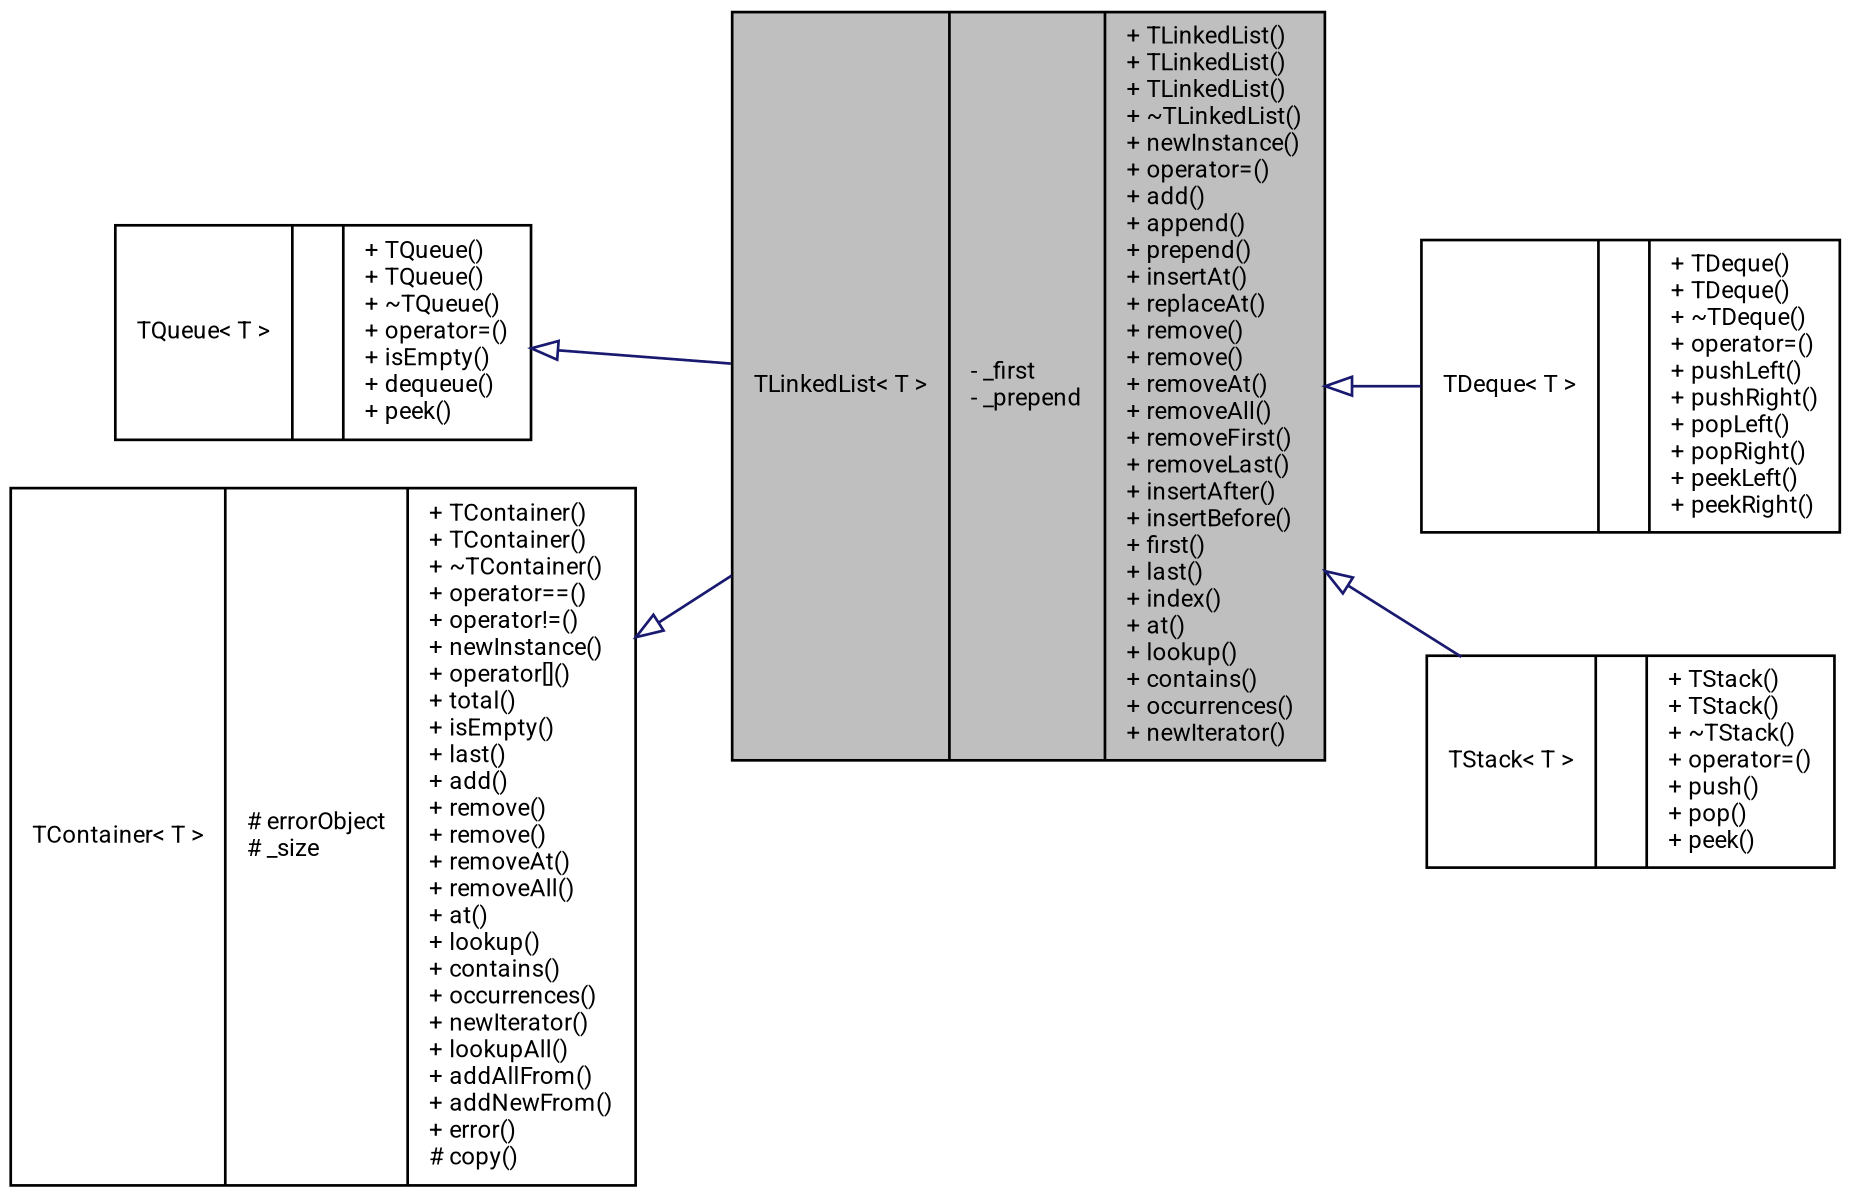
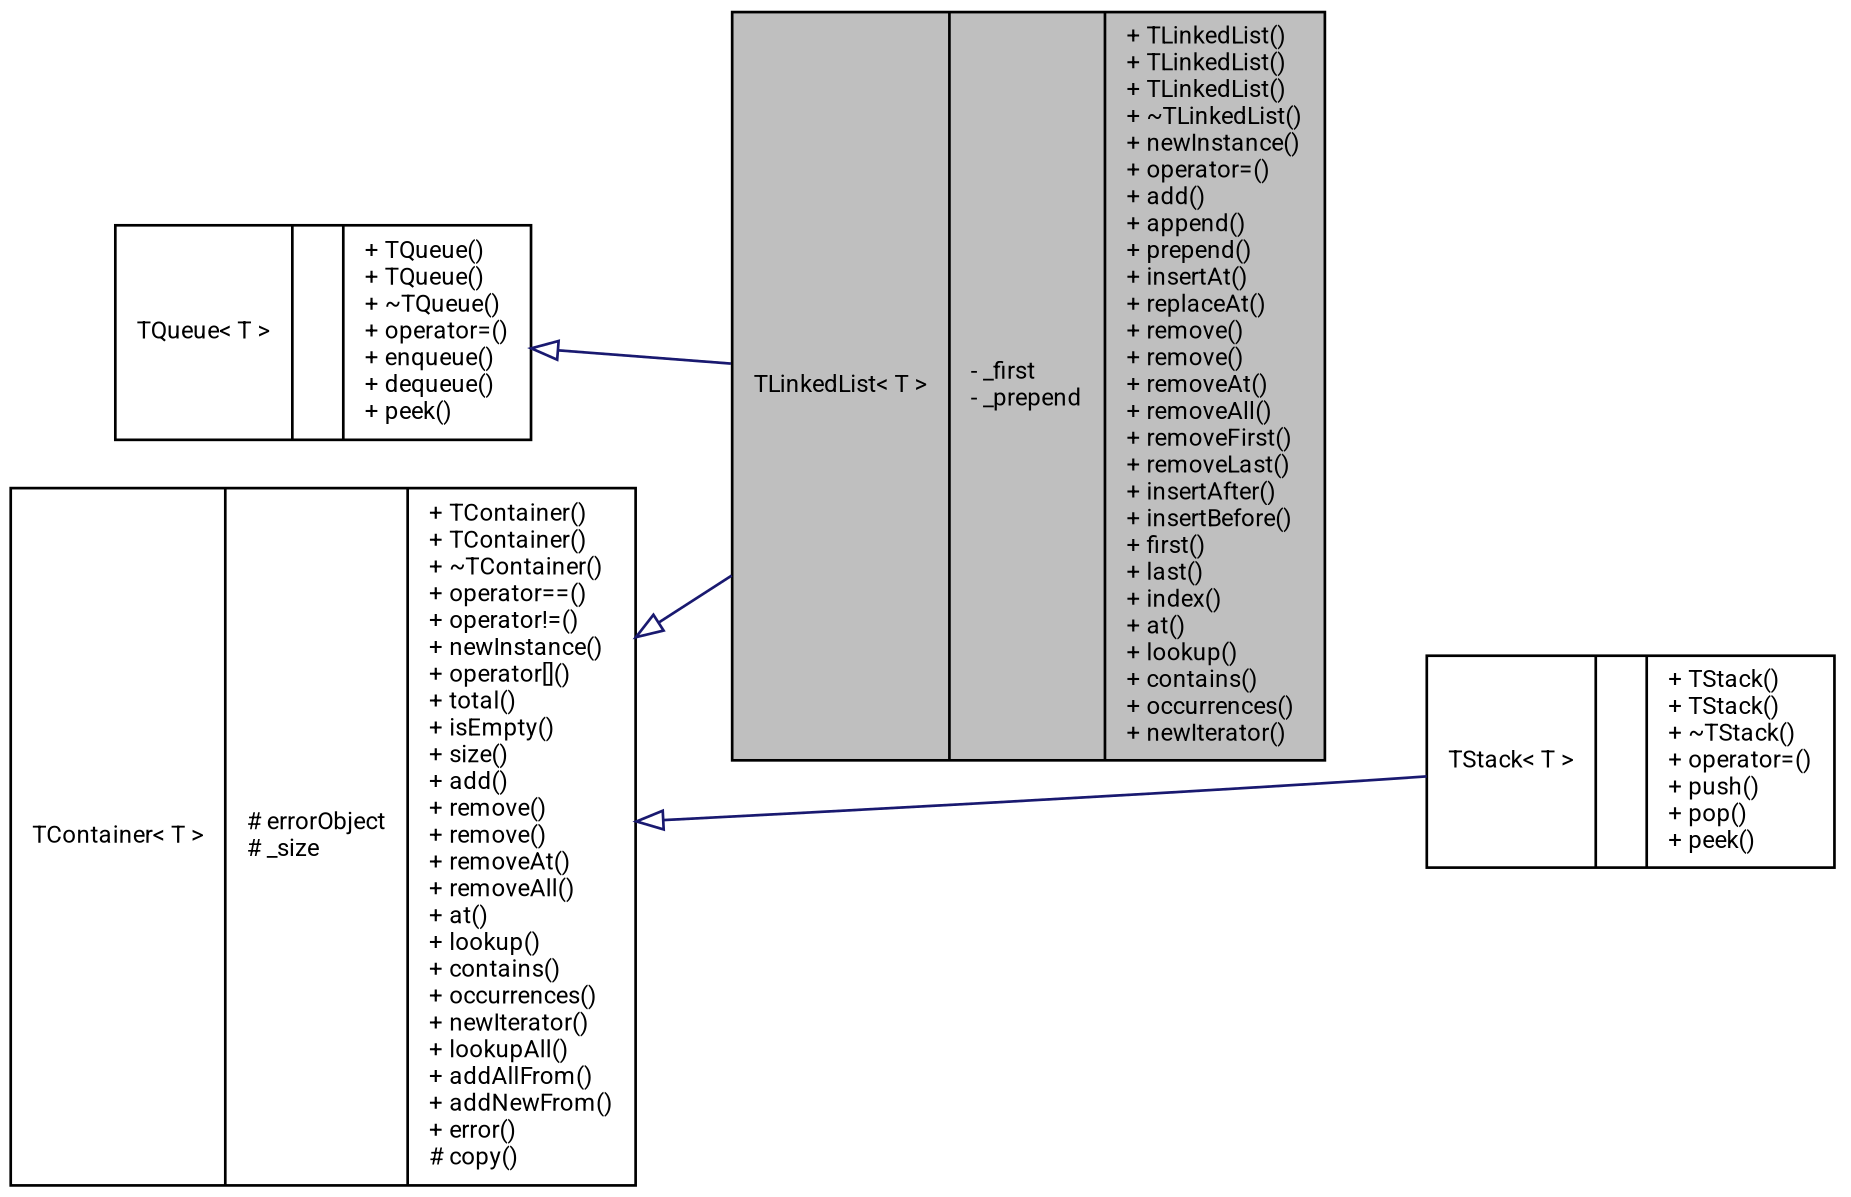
node "TQueue< T >": text "+ isEmpty()" -> "+ enqueue()"
node "TDeque< T >": removed
edge "TStack< T >" -> "TLinkedList< T >": now "TStack< T >" -> "TContainer< T >"
node "TContainer< T >": text "+ last()" -> "+ size()"
